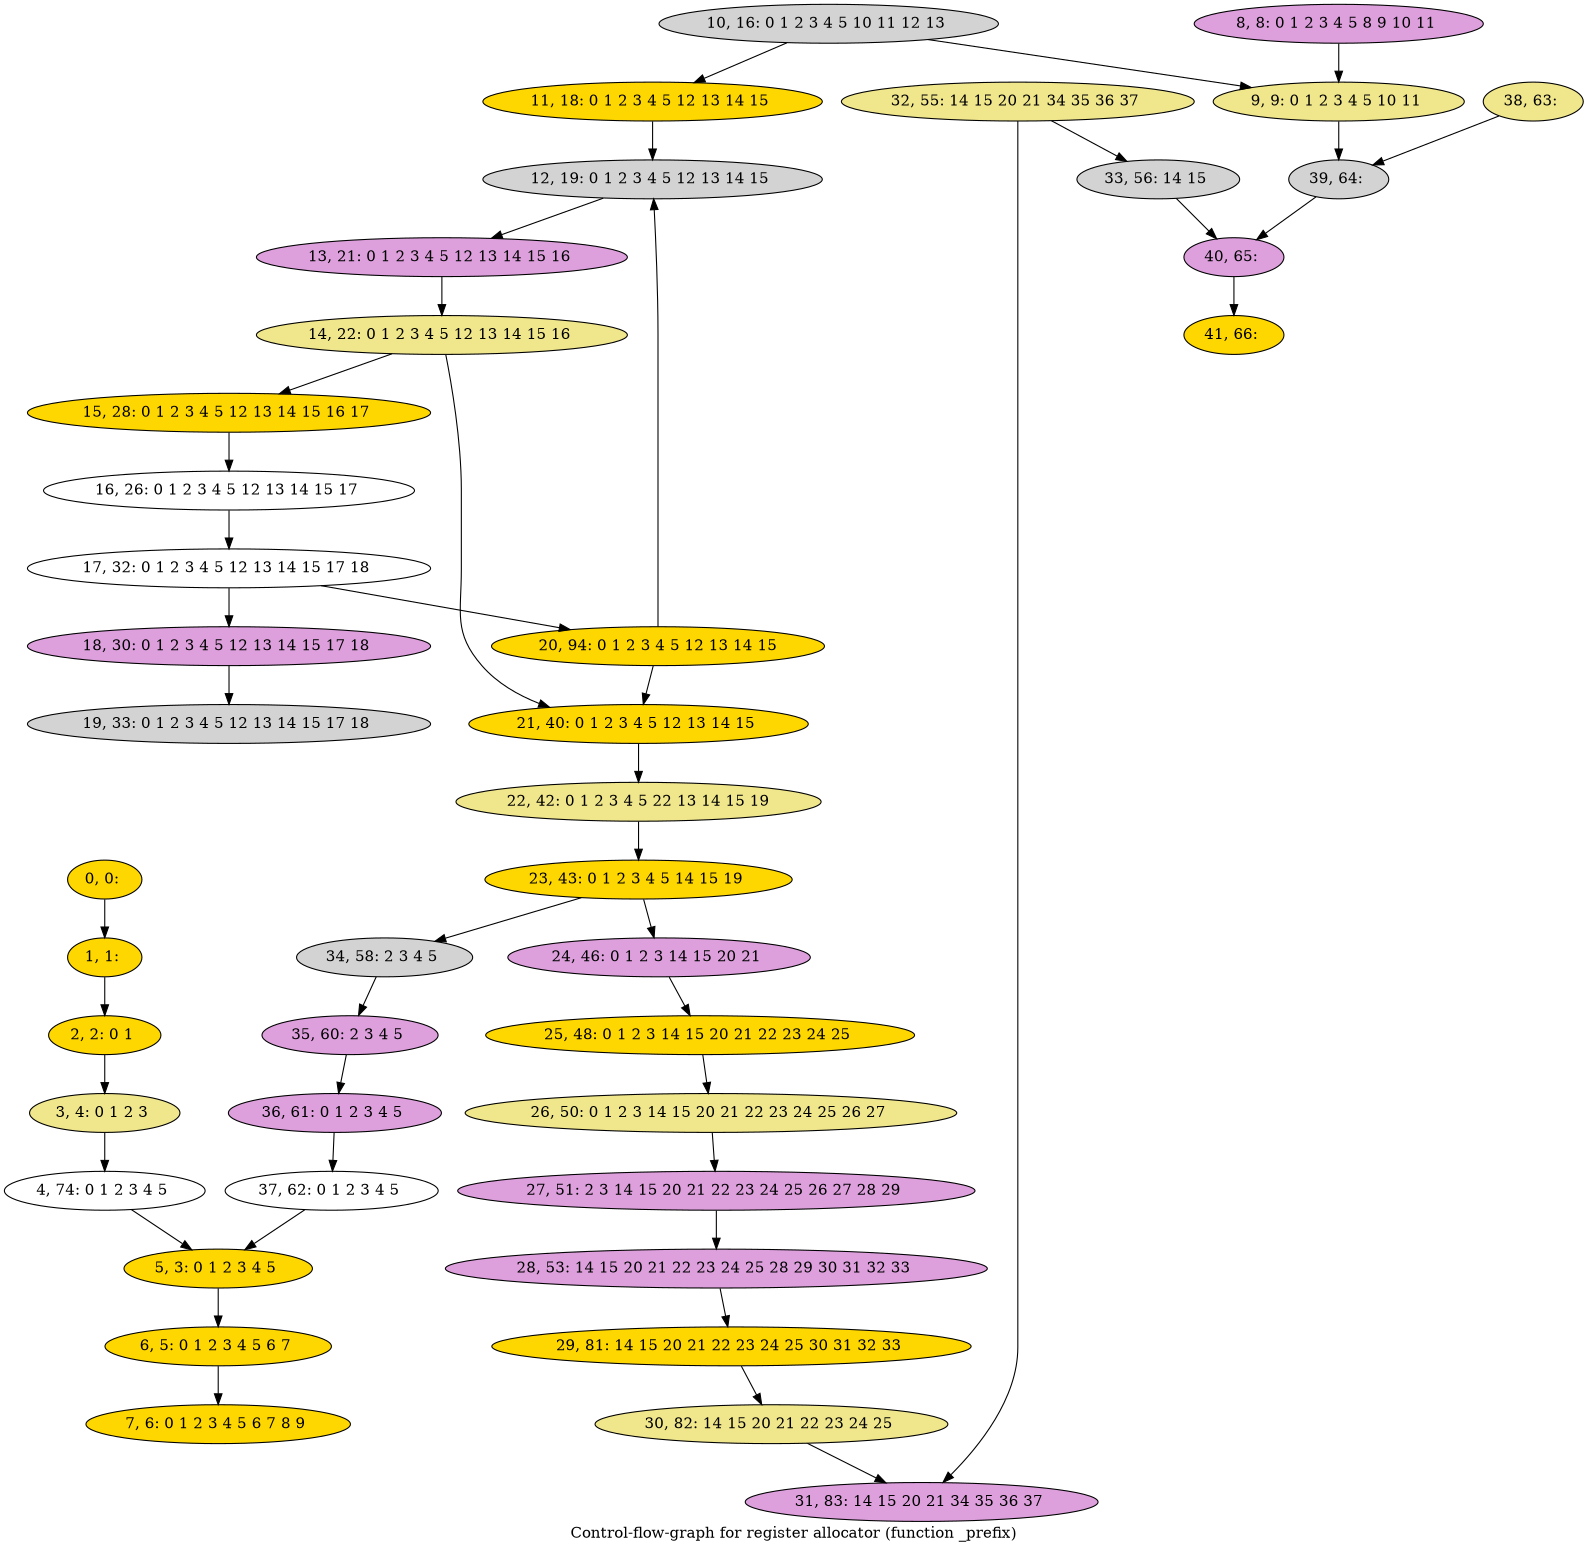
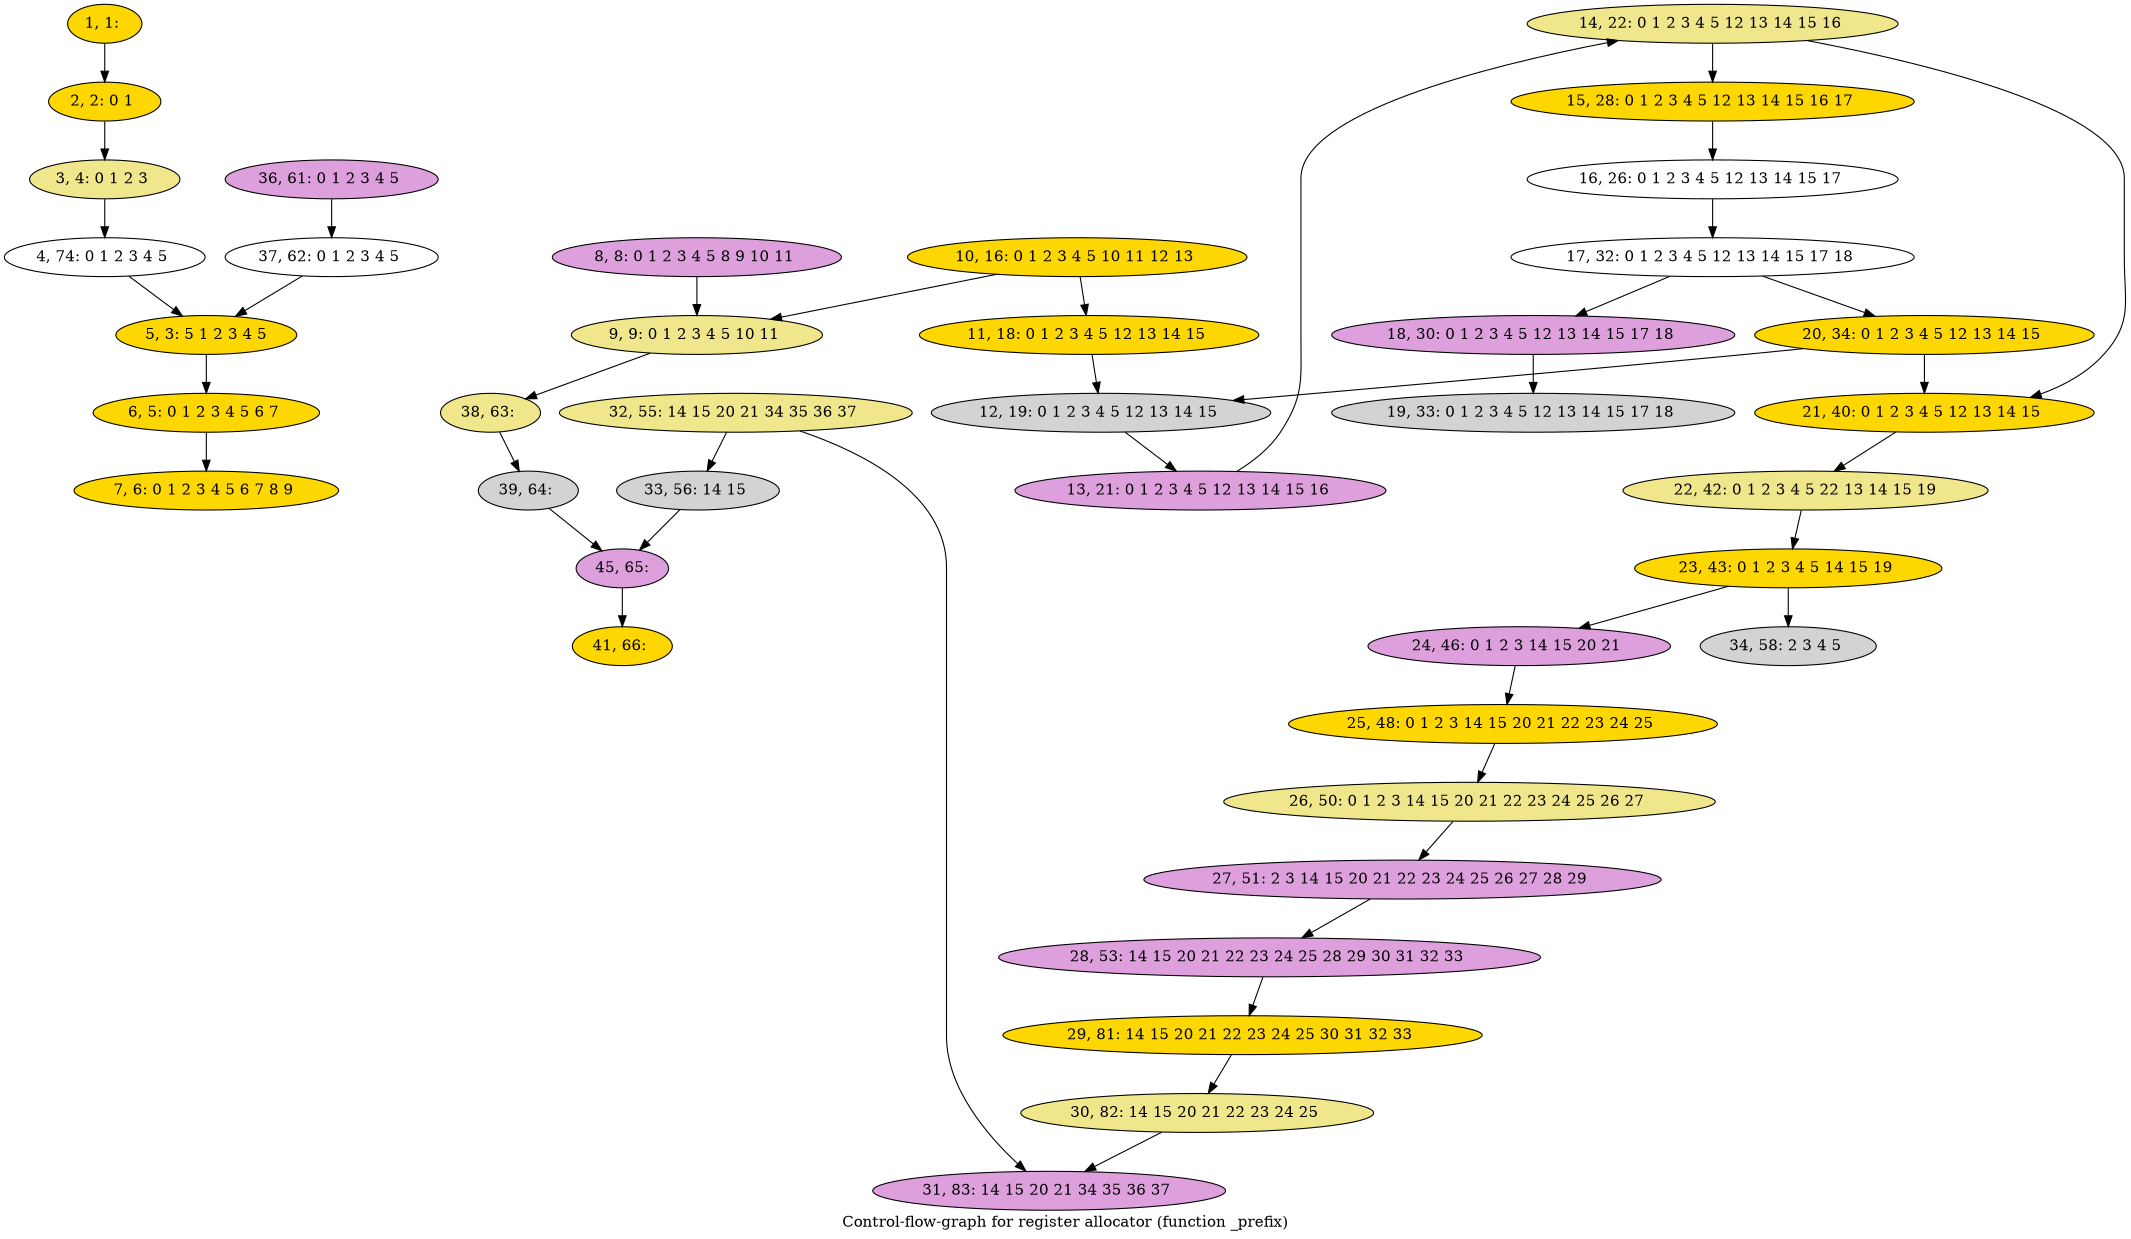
node "10, 16: 0 1 2 3 4 5 10 11 12 13": fillcolor lightgrey -> gold
edge "9, 9: 0 1 2 3 4 5 10 11" -> "39, 64:": now "9, 9: 0 1 2 3 4 5 10 11" -> "38, 63:"
node "40, 65:": label "40, 65:" -> "45, 65:"
node "20, 94: 0 1 2 3 4 5 12 13 14 15": label "20, 94: 0 1 2 3 4 5 12 13 14 15" -> "20, 34: 0 1 2 3 4 5 12 13 14 15"
node "0, 0:": removed
node "35, 60: 2 3 4 5": removed
node "5, 3: 0 1 2 3 4 5": label "5, 3: 0 1 2 3 4 5" -> "5, 3: 5 1 2 3 4 5"
